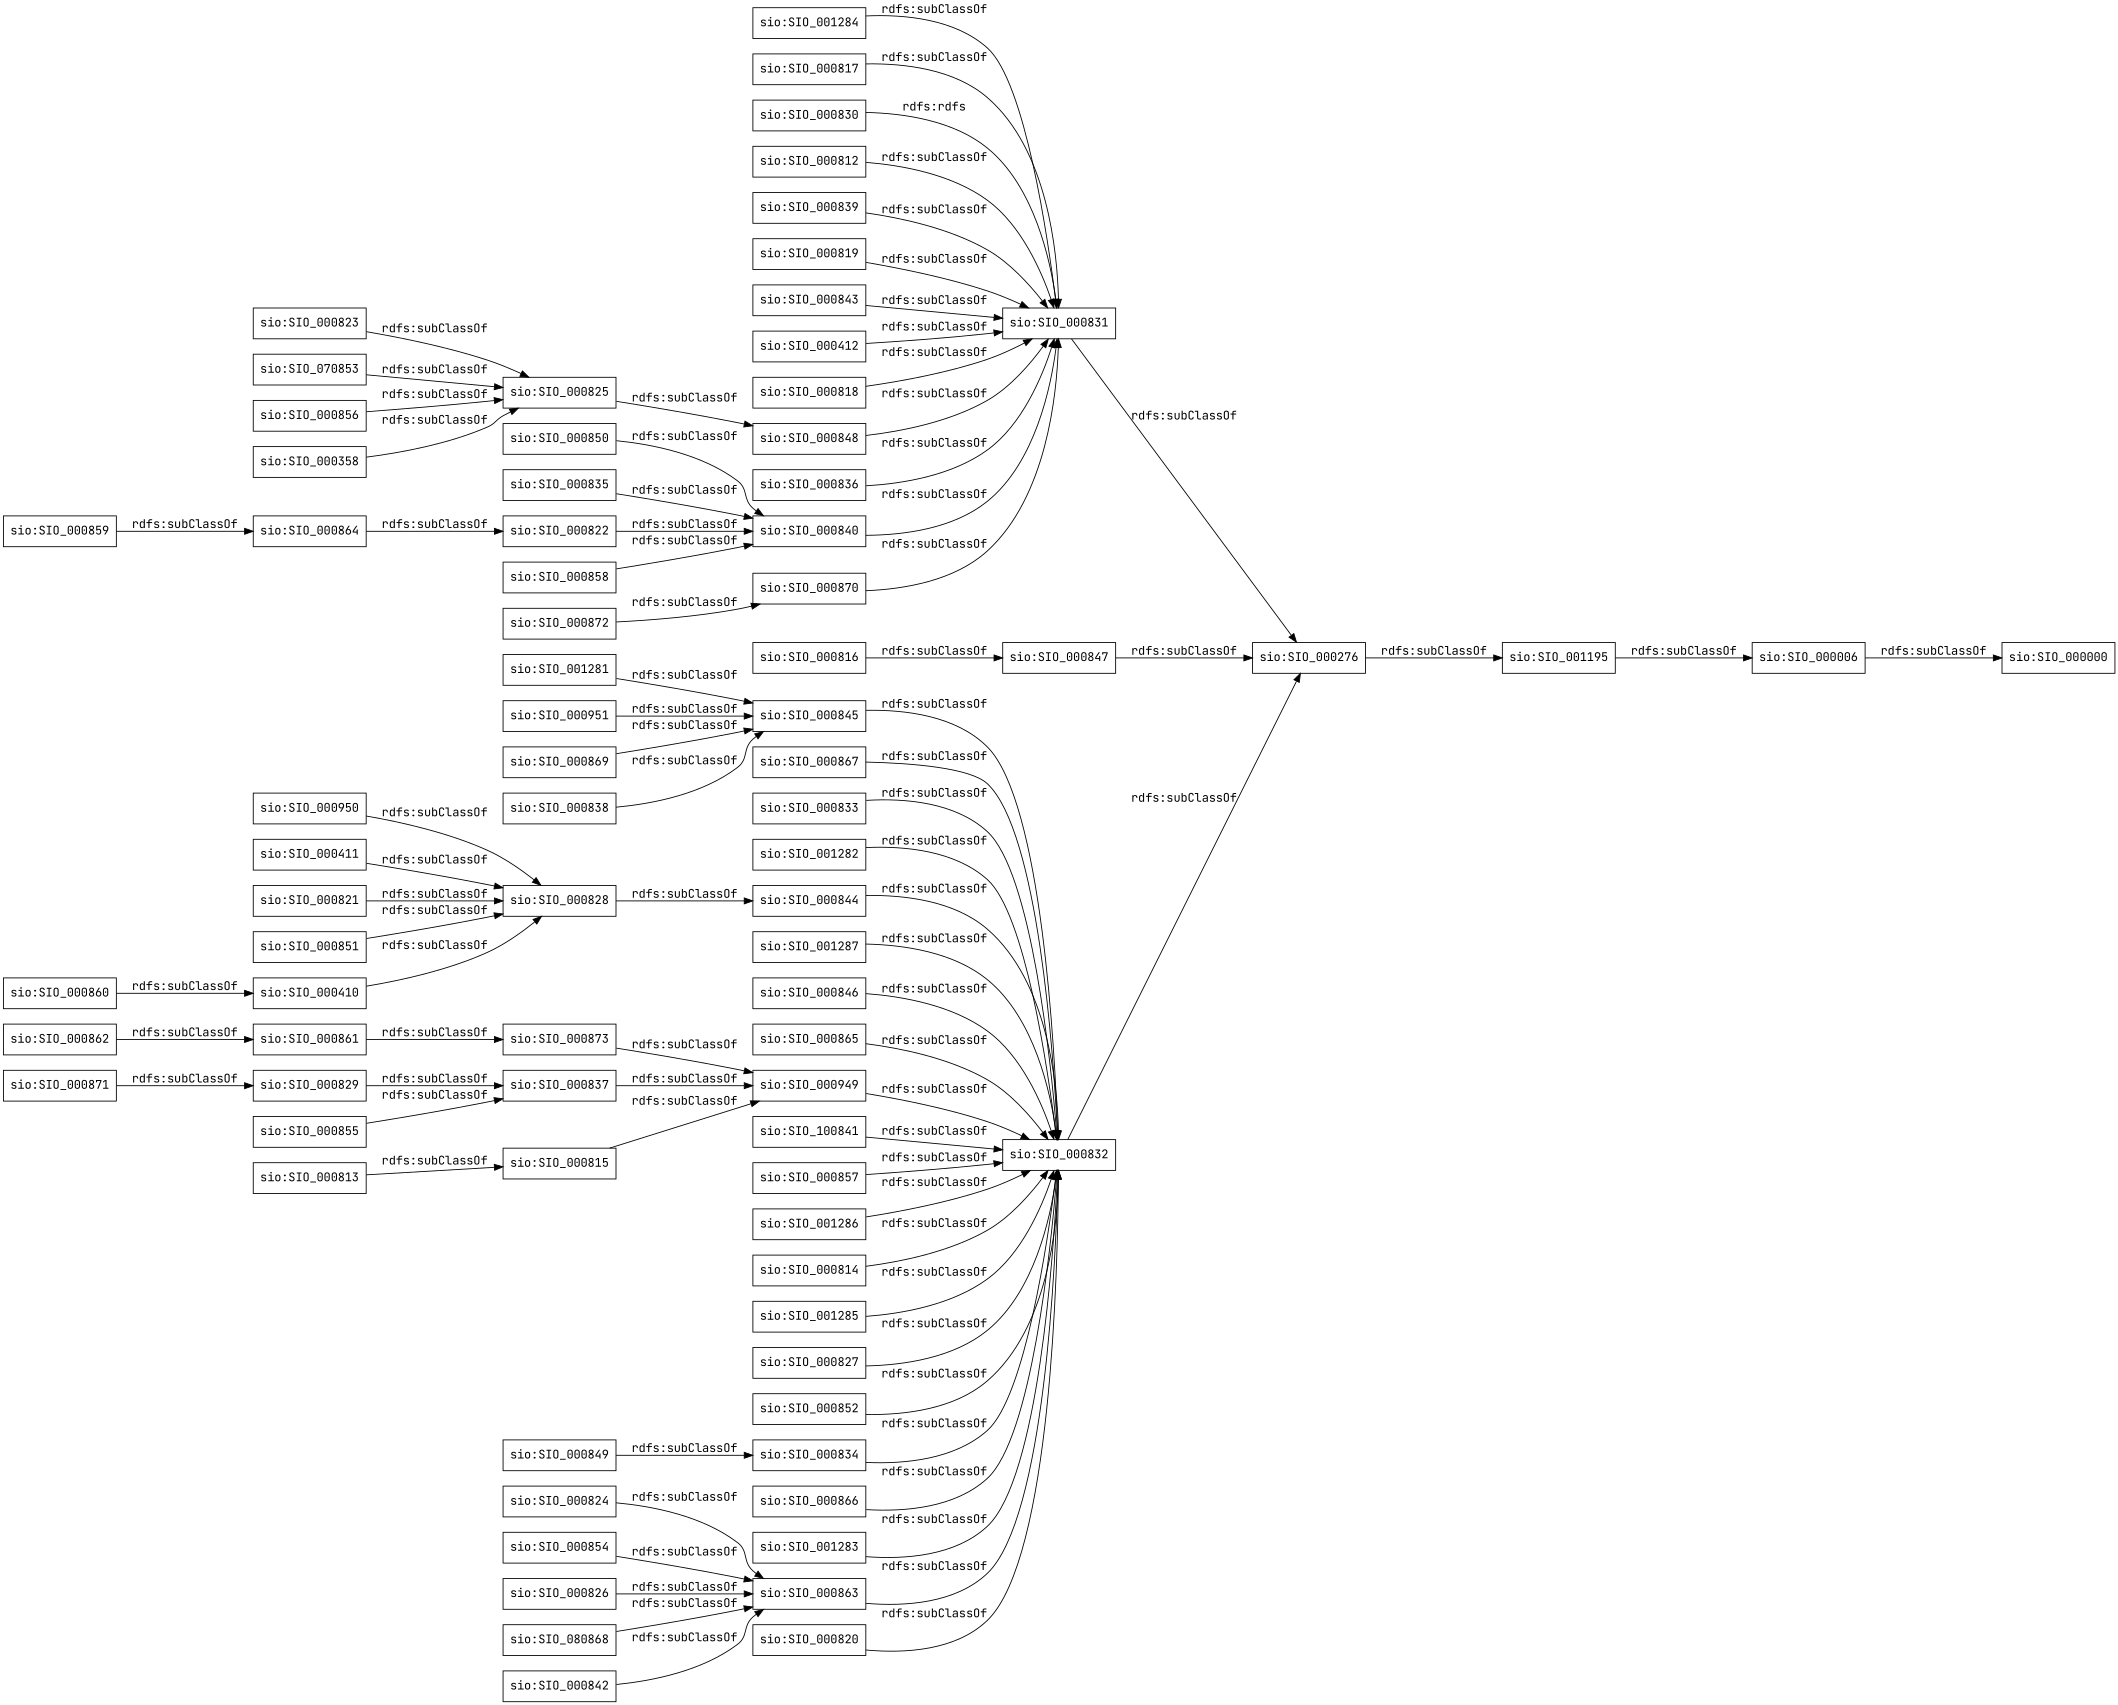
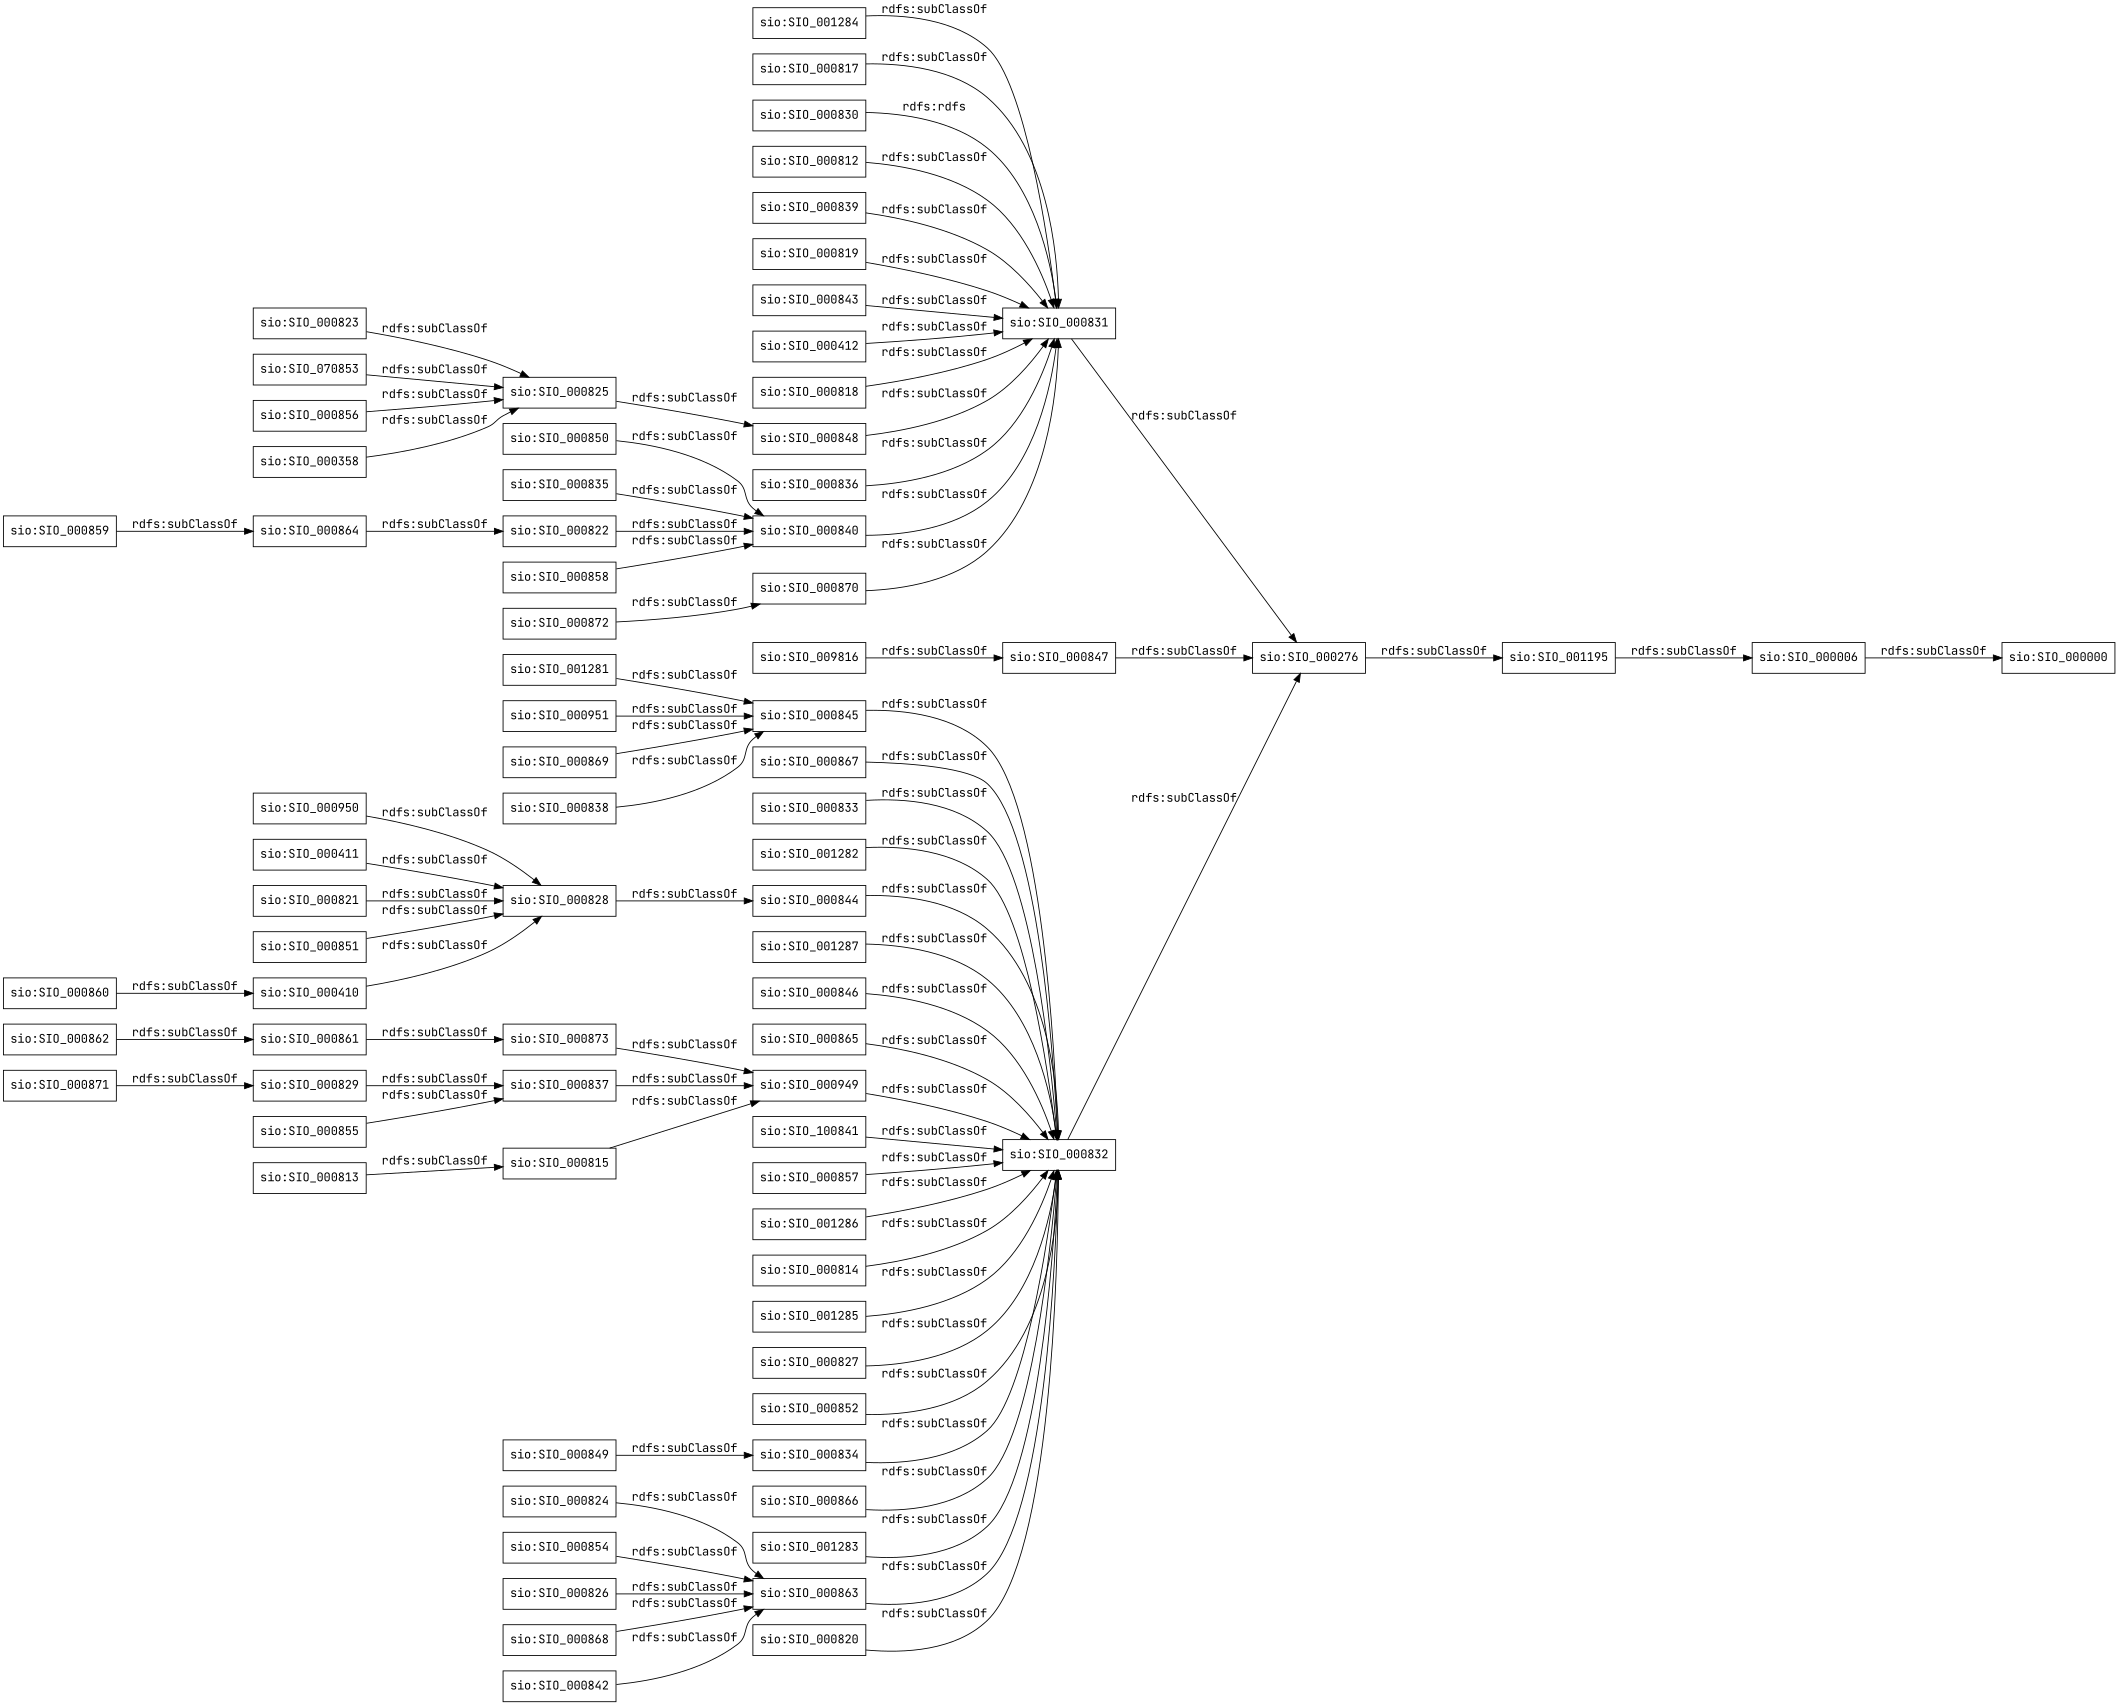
node "sio:SIO_000816": label "sio:SIO_000816" -> "sio:SIO_009816"
node "sio:SIO_080868": label "sio:SIO_080868" -> "sio:SIO_000868"
